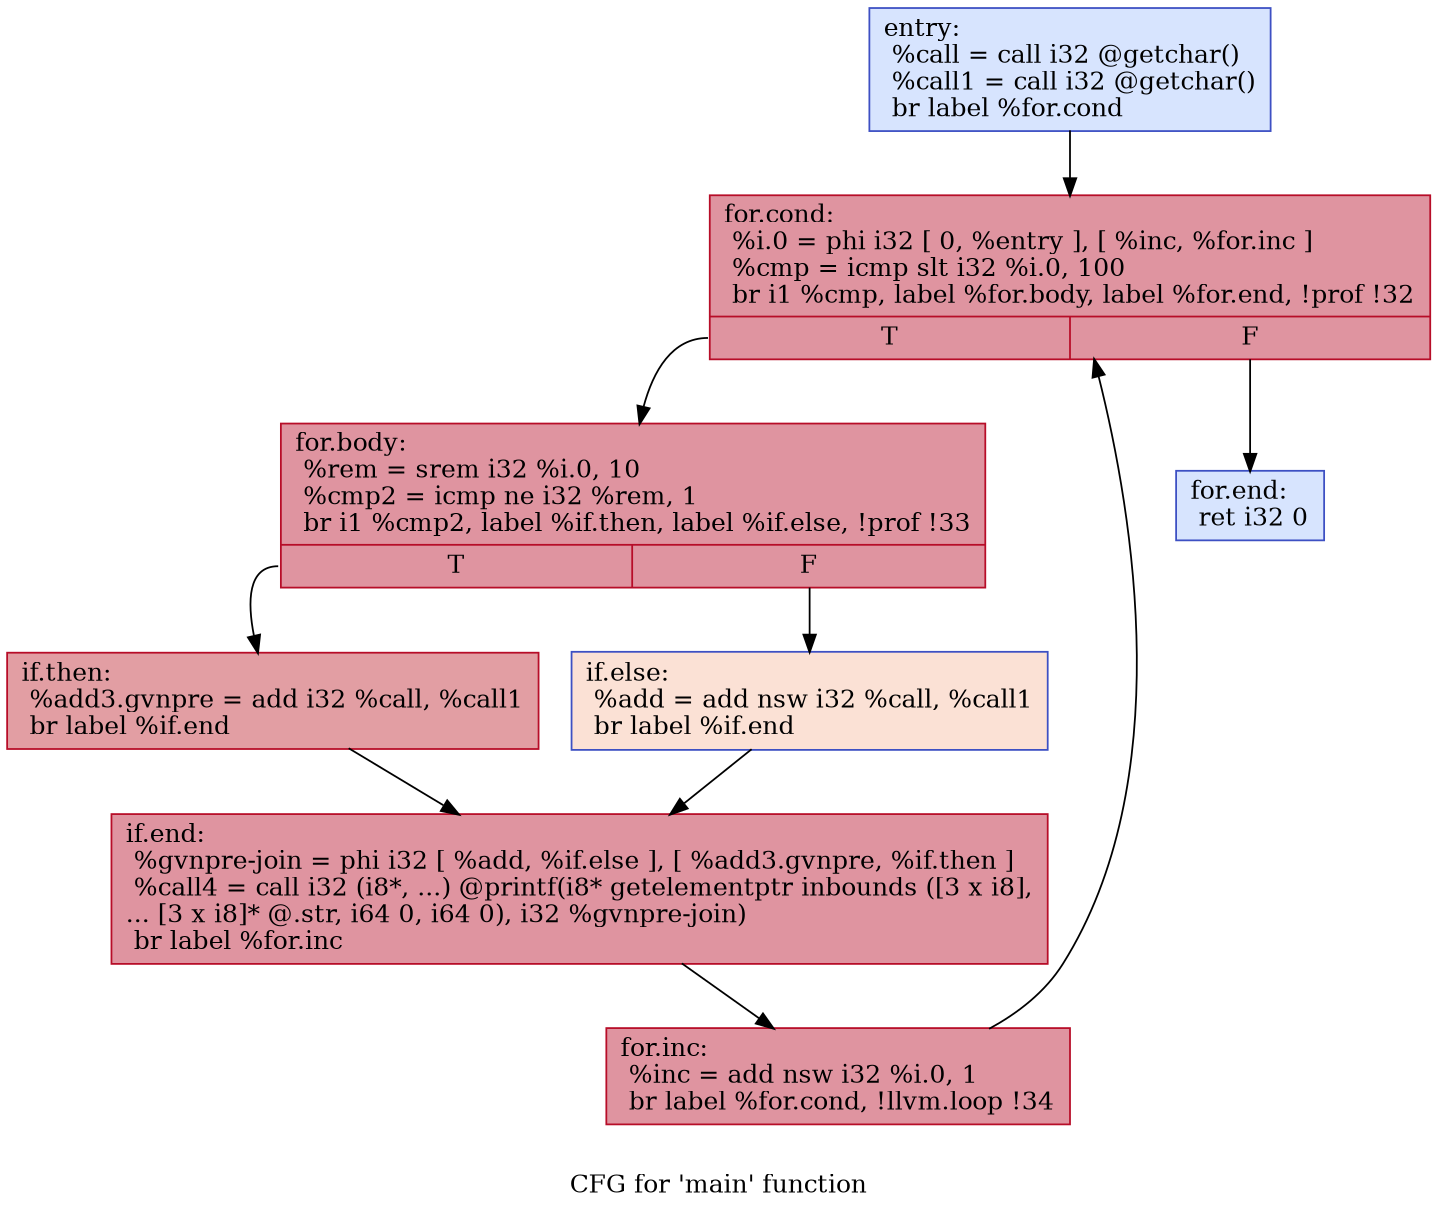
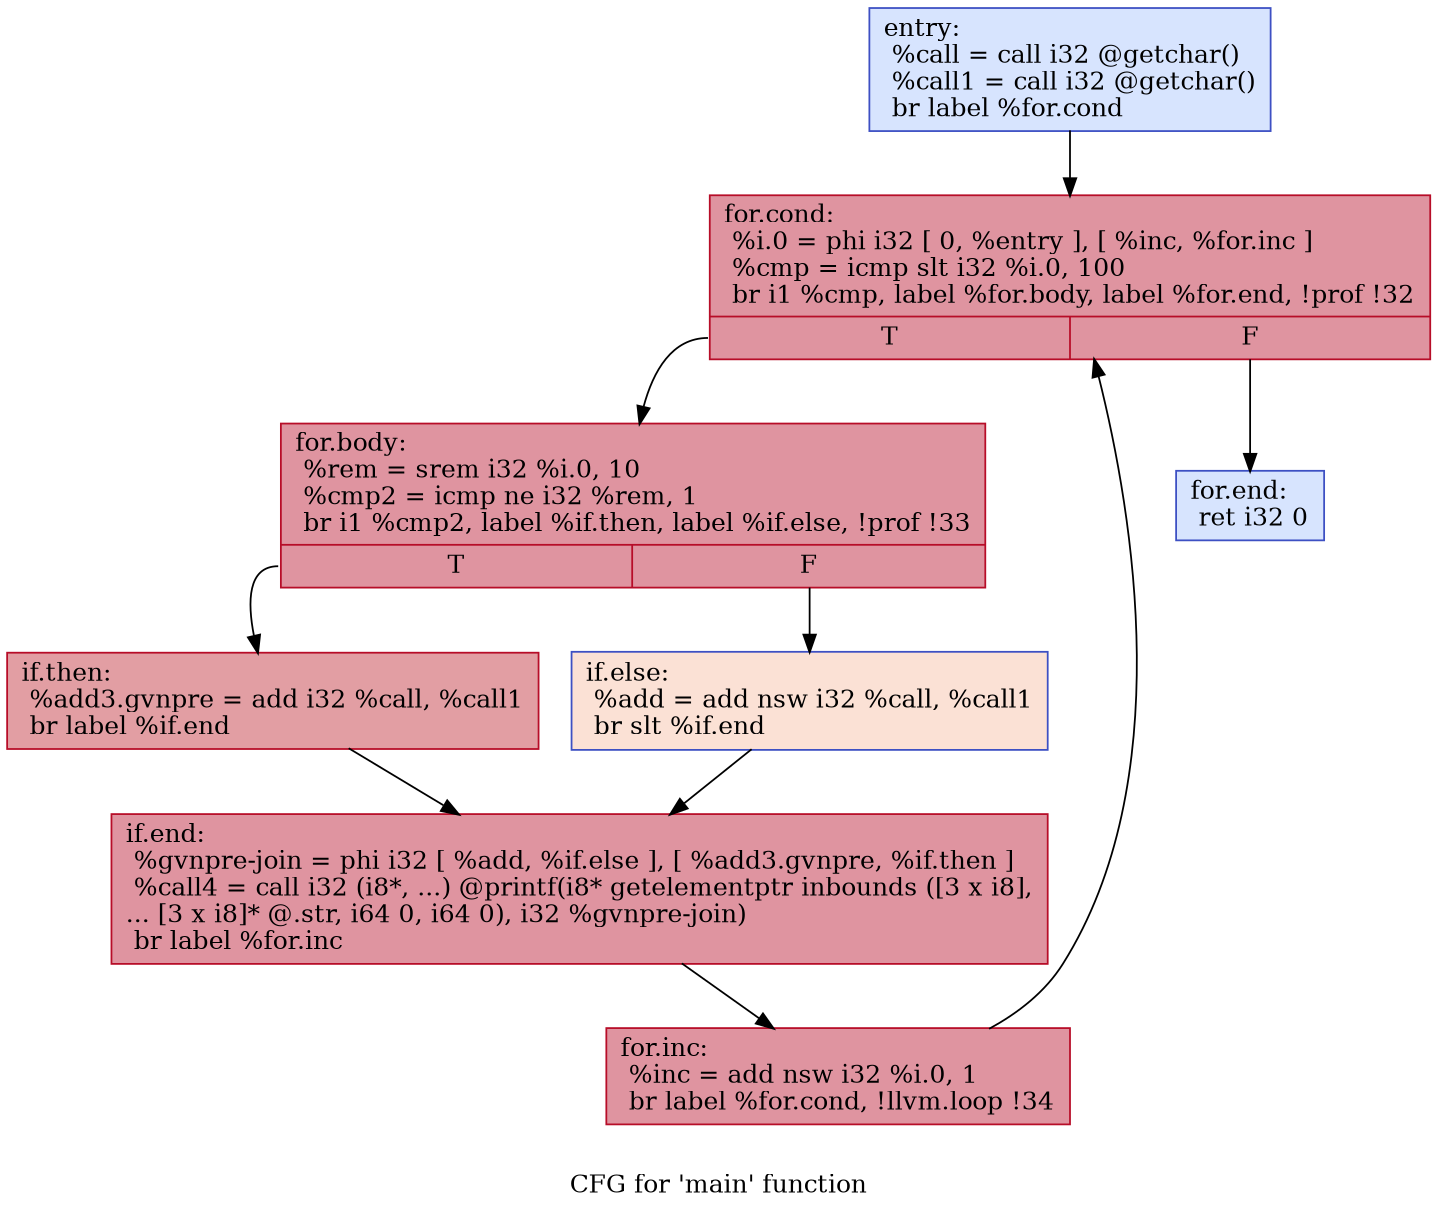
node "if.else:": text "br label %if.end" -> "br slt %if.end"
